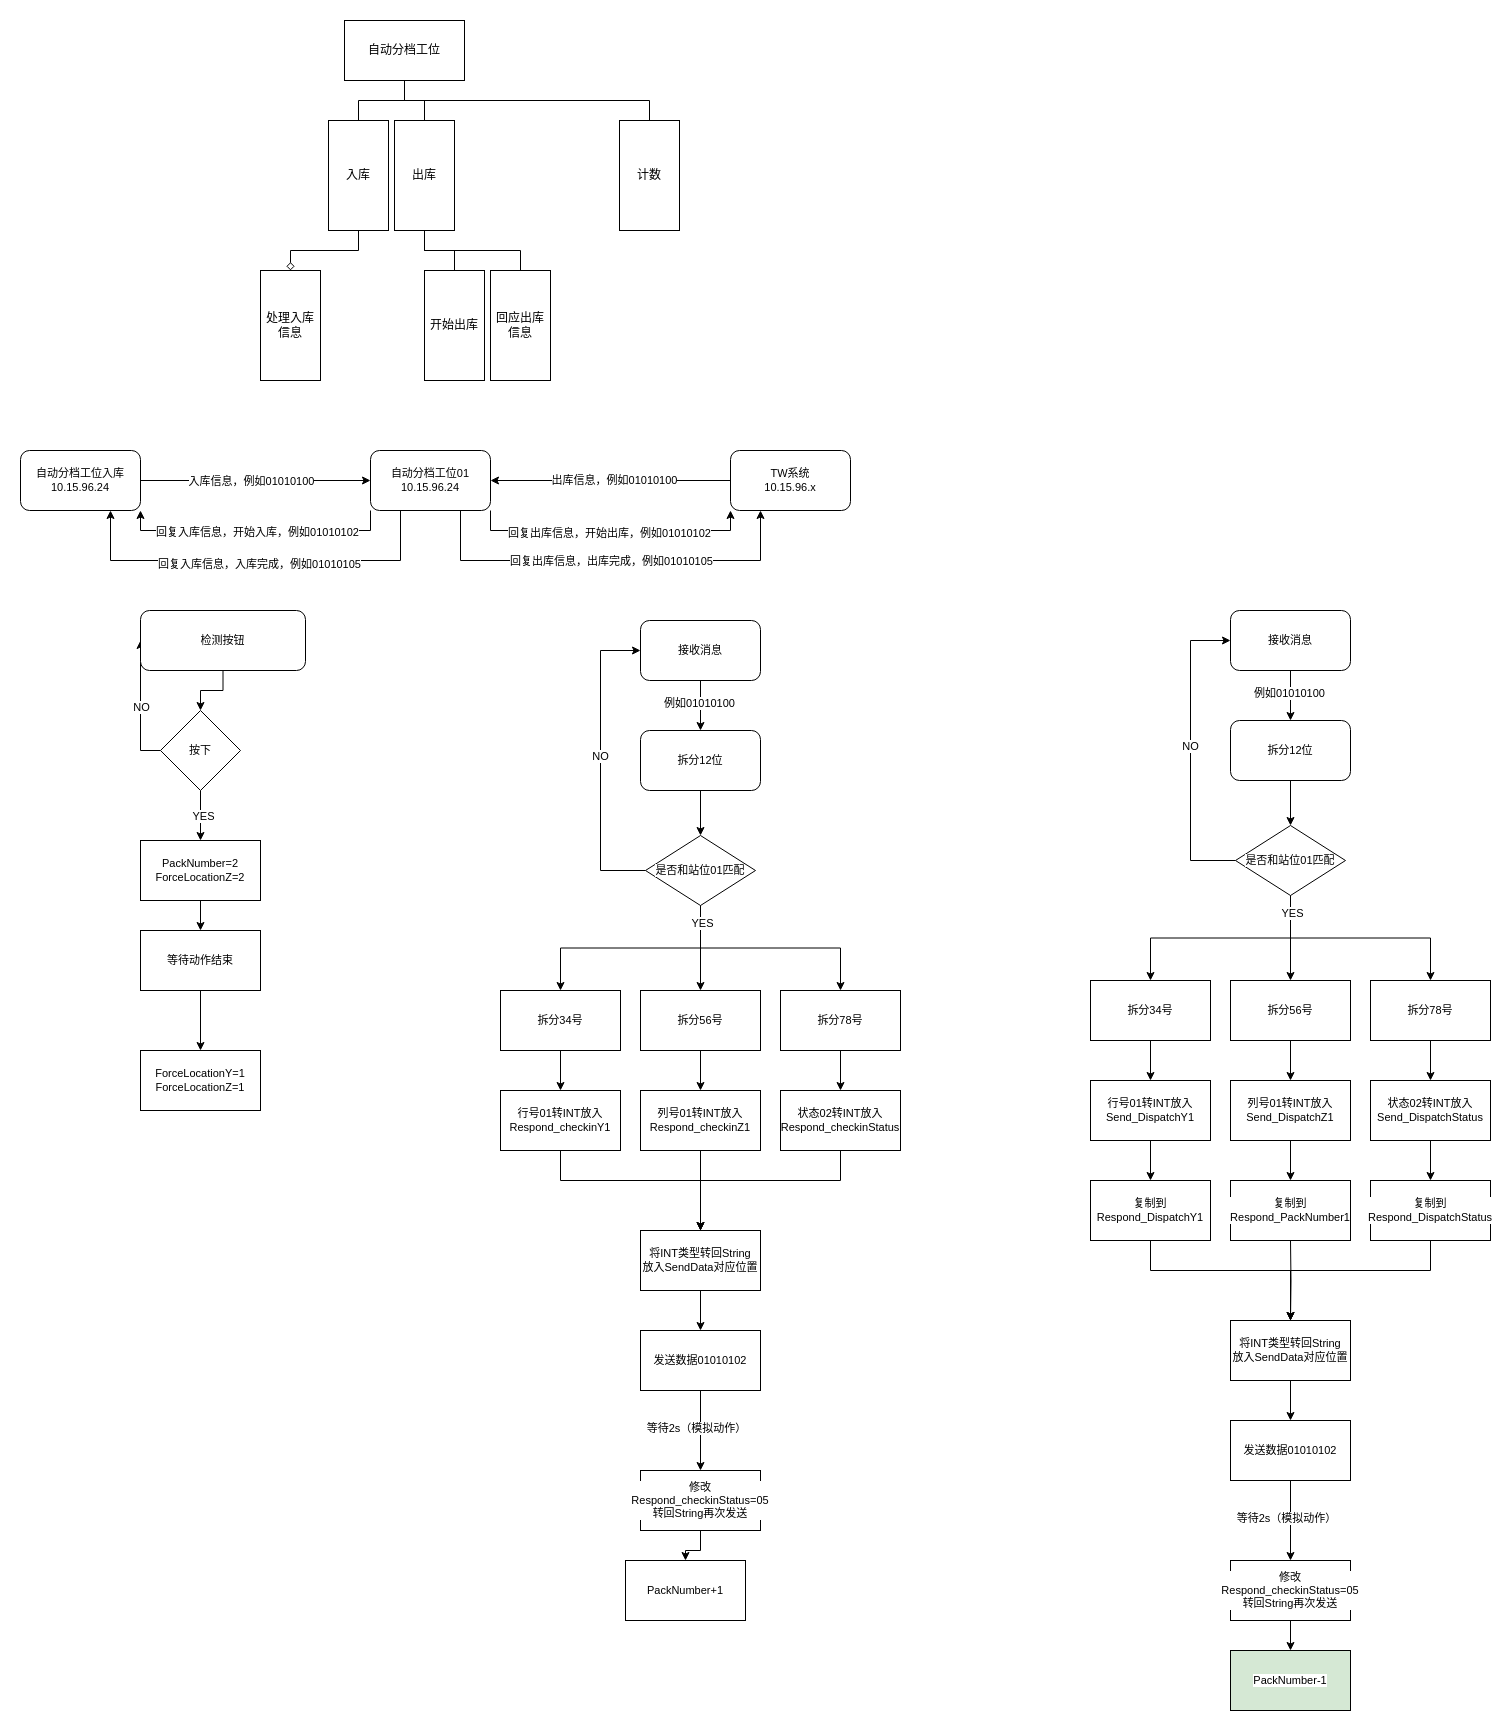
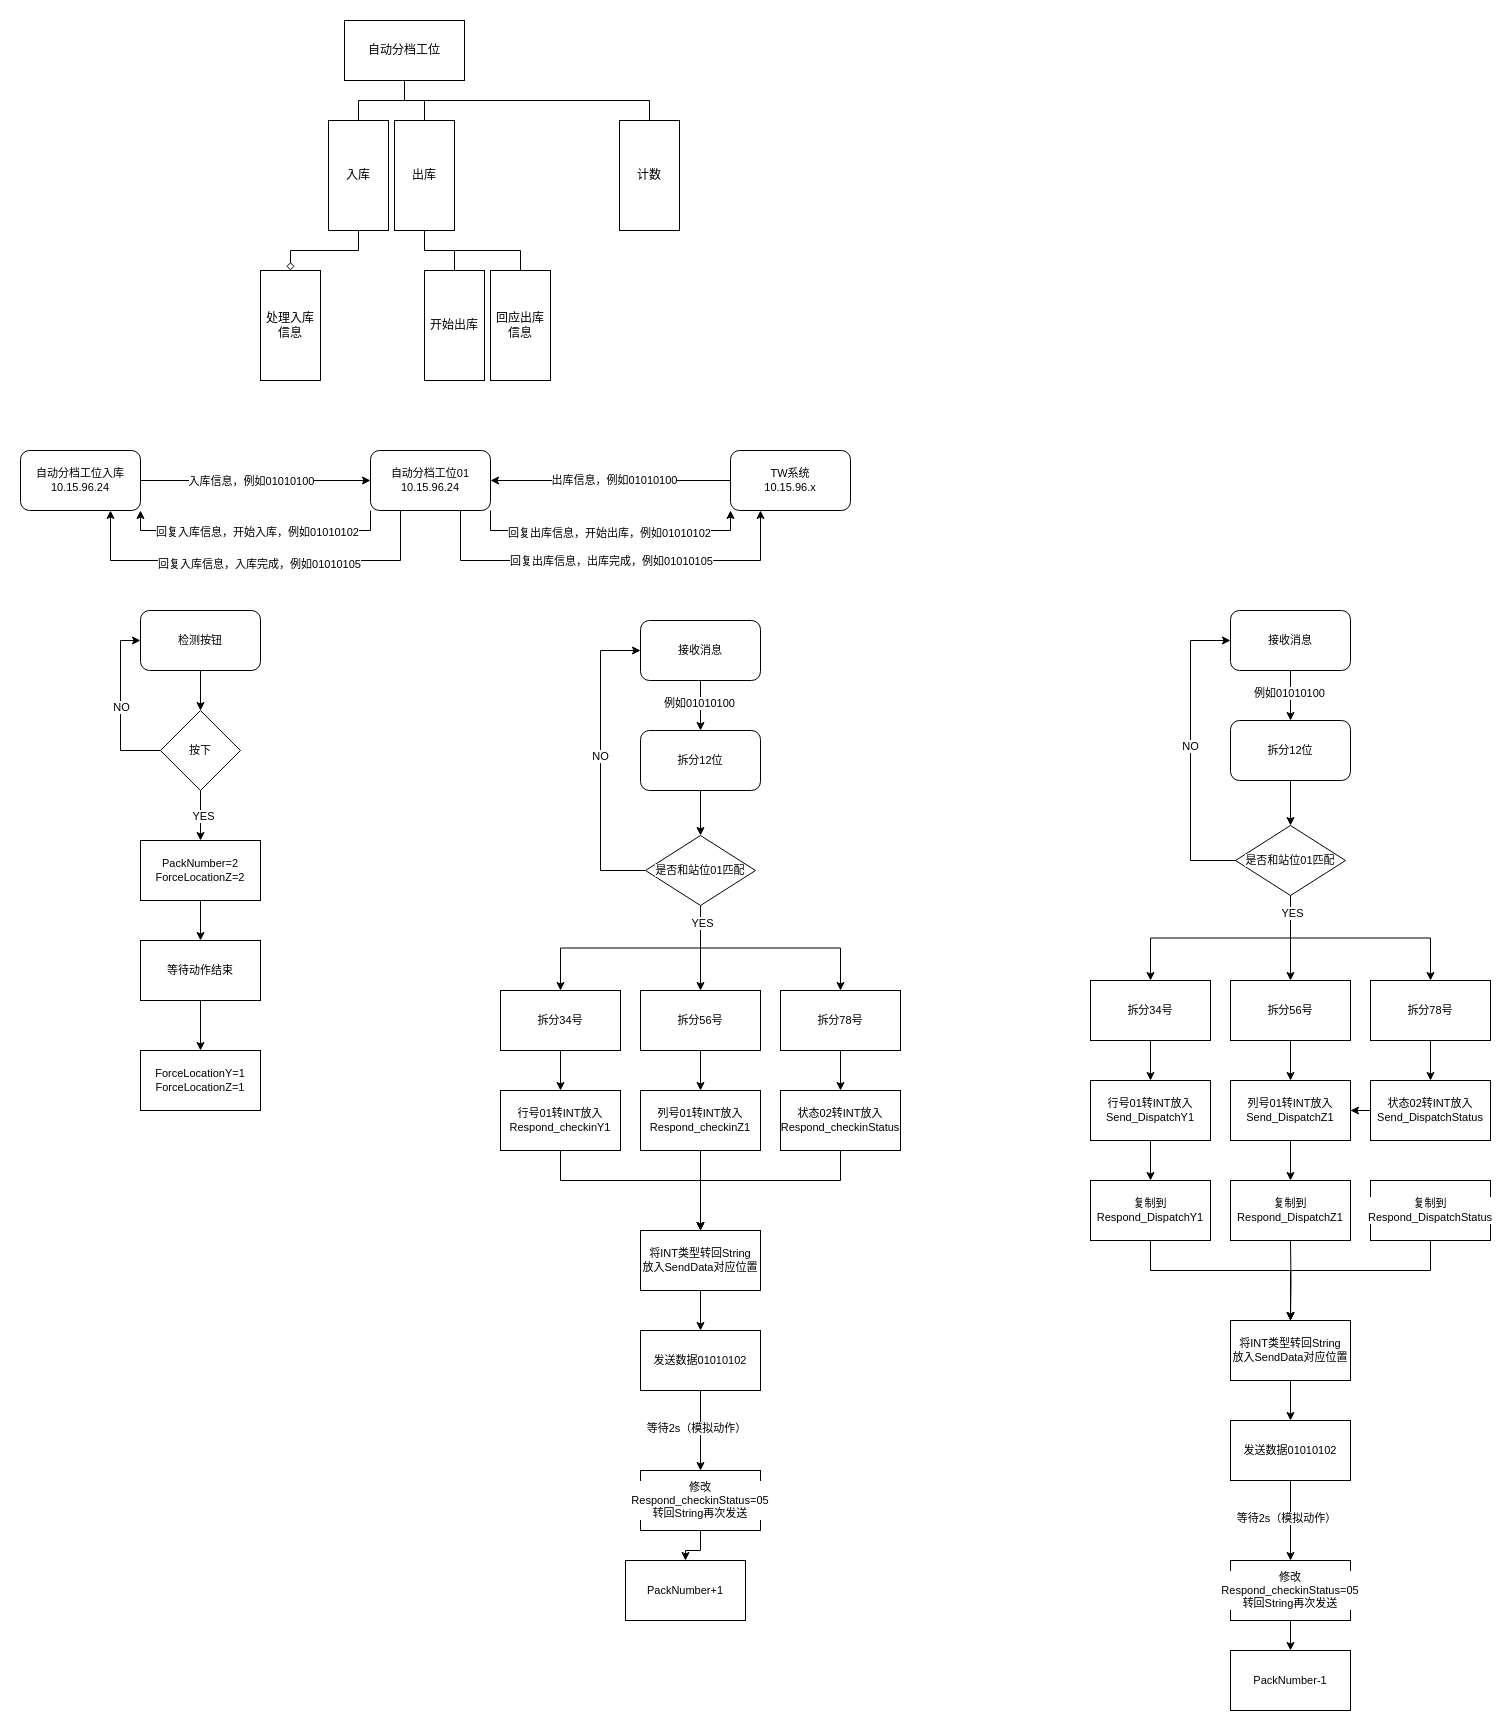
node "检测按钮": size 165x60 -> 120x60
node "等待动作结束": moved (201, 961) -> (201, 971)
edge "状态02转INT放入Send_DispatchStatus" -> "复制到 Respond_DispatchStatus": now "状态02转INT放入Send_DispatchStatus" -> "列号01转INT放入Send_DispatchZ1"
node "复制到 Respond_PackNumber1": label "复制到 Respond_PackNumber1" -> "复制到 Respond_DispatchZ1"
node "PackNumber-1": fillcolor #d5e8d4 -> #ffffff
